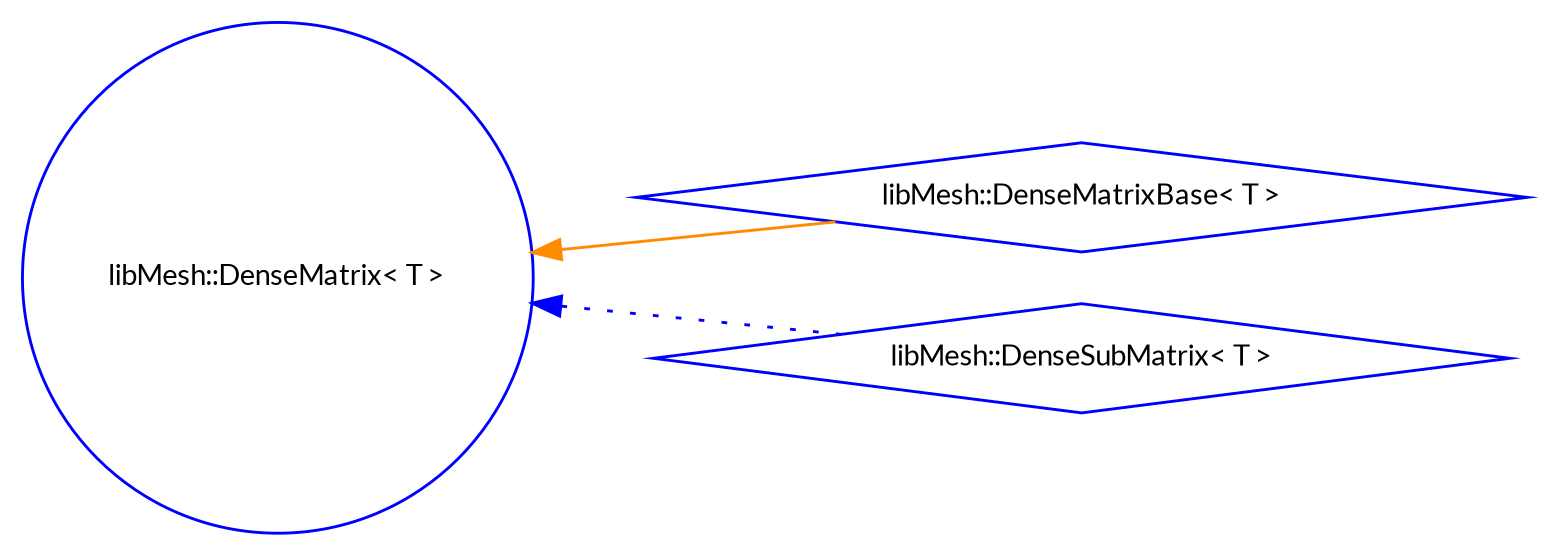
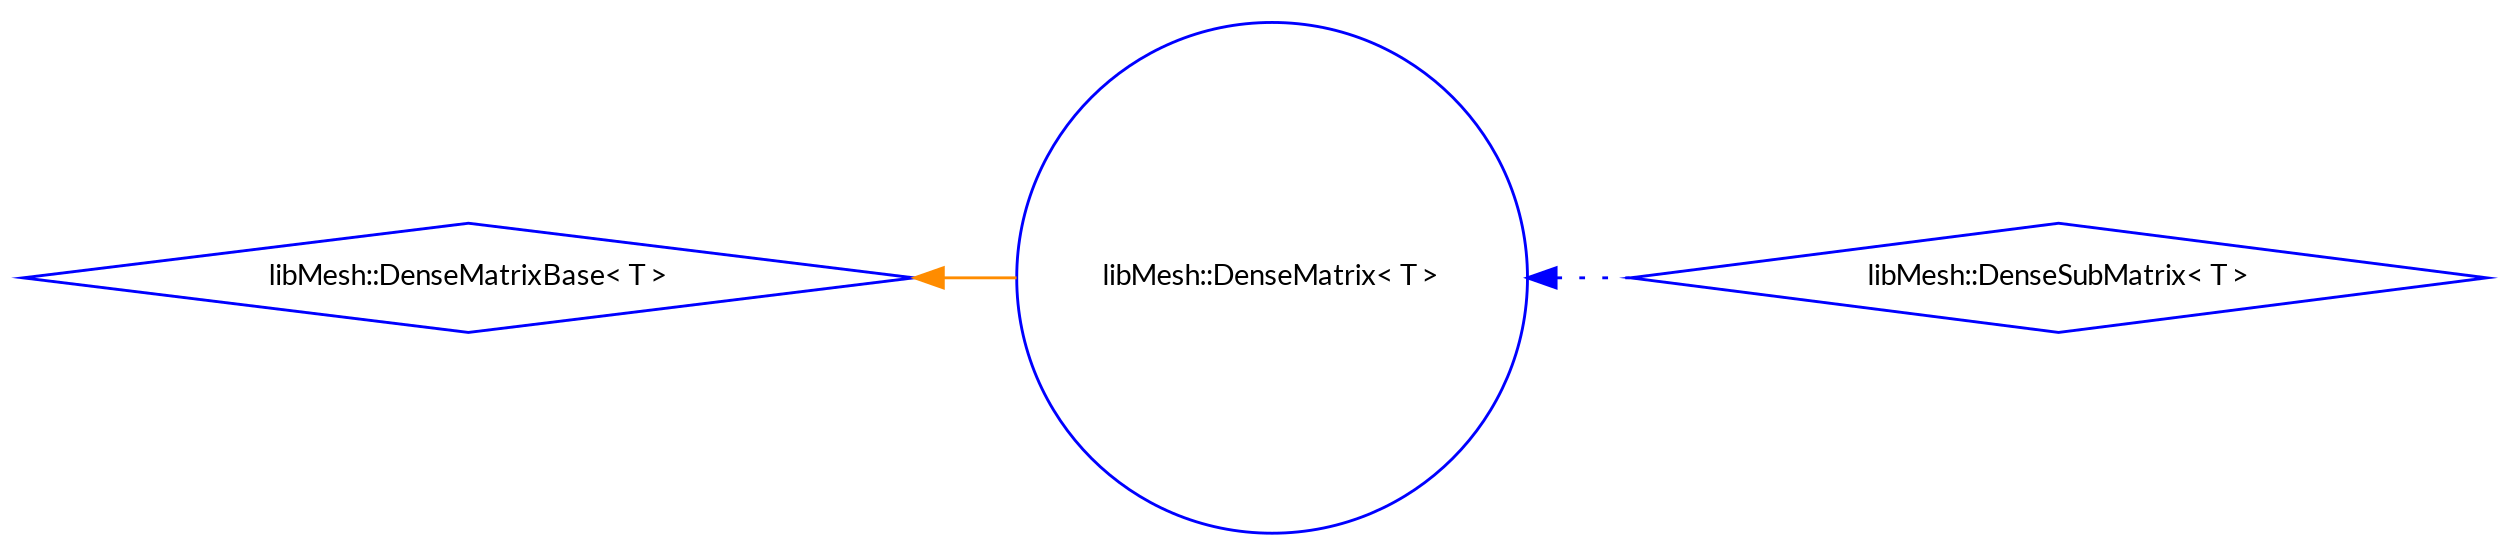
edge "libMesh::DenseMatrixBase< T >" -> "libMesh::DenseMatrix< T >": reversed
